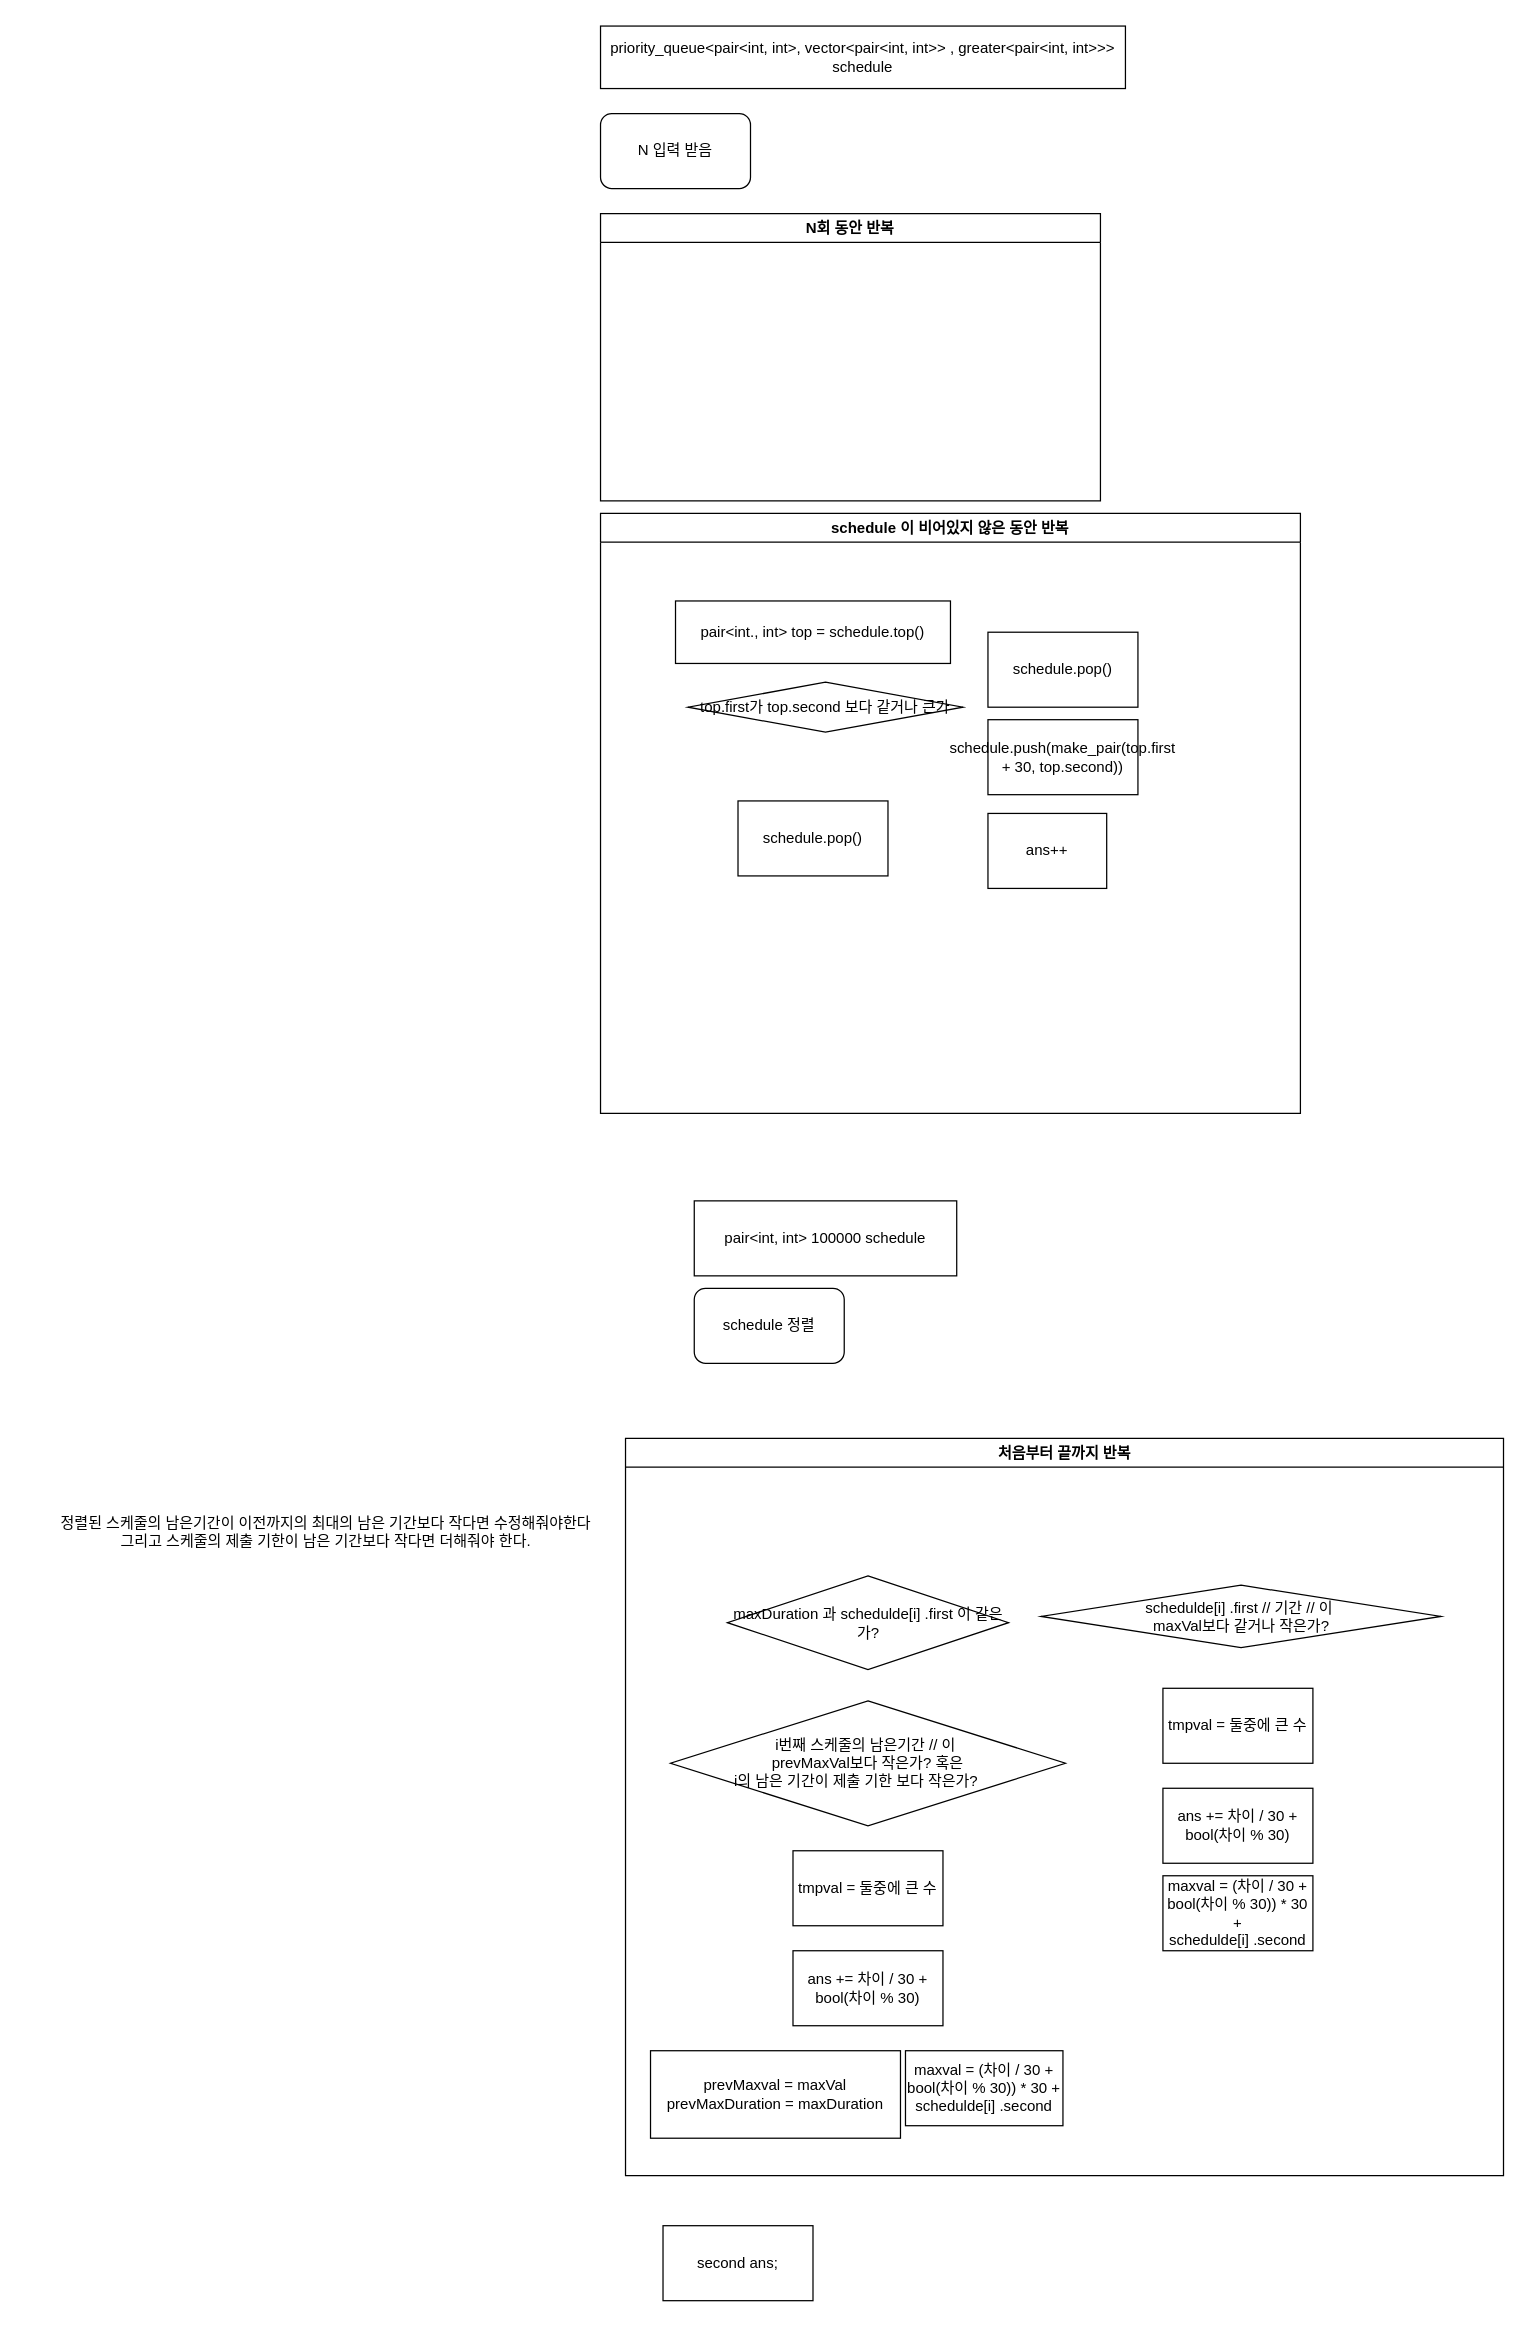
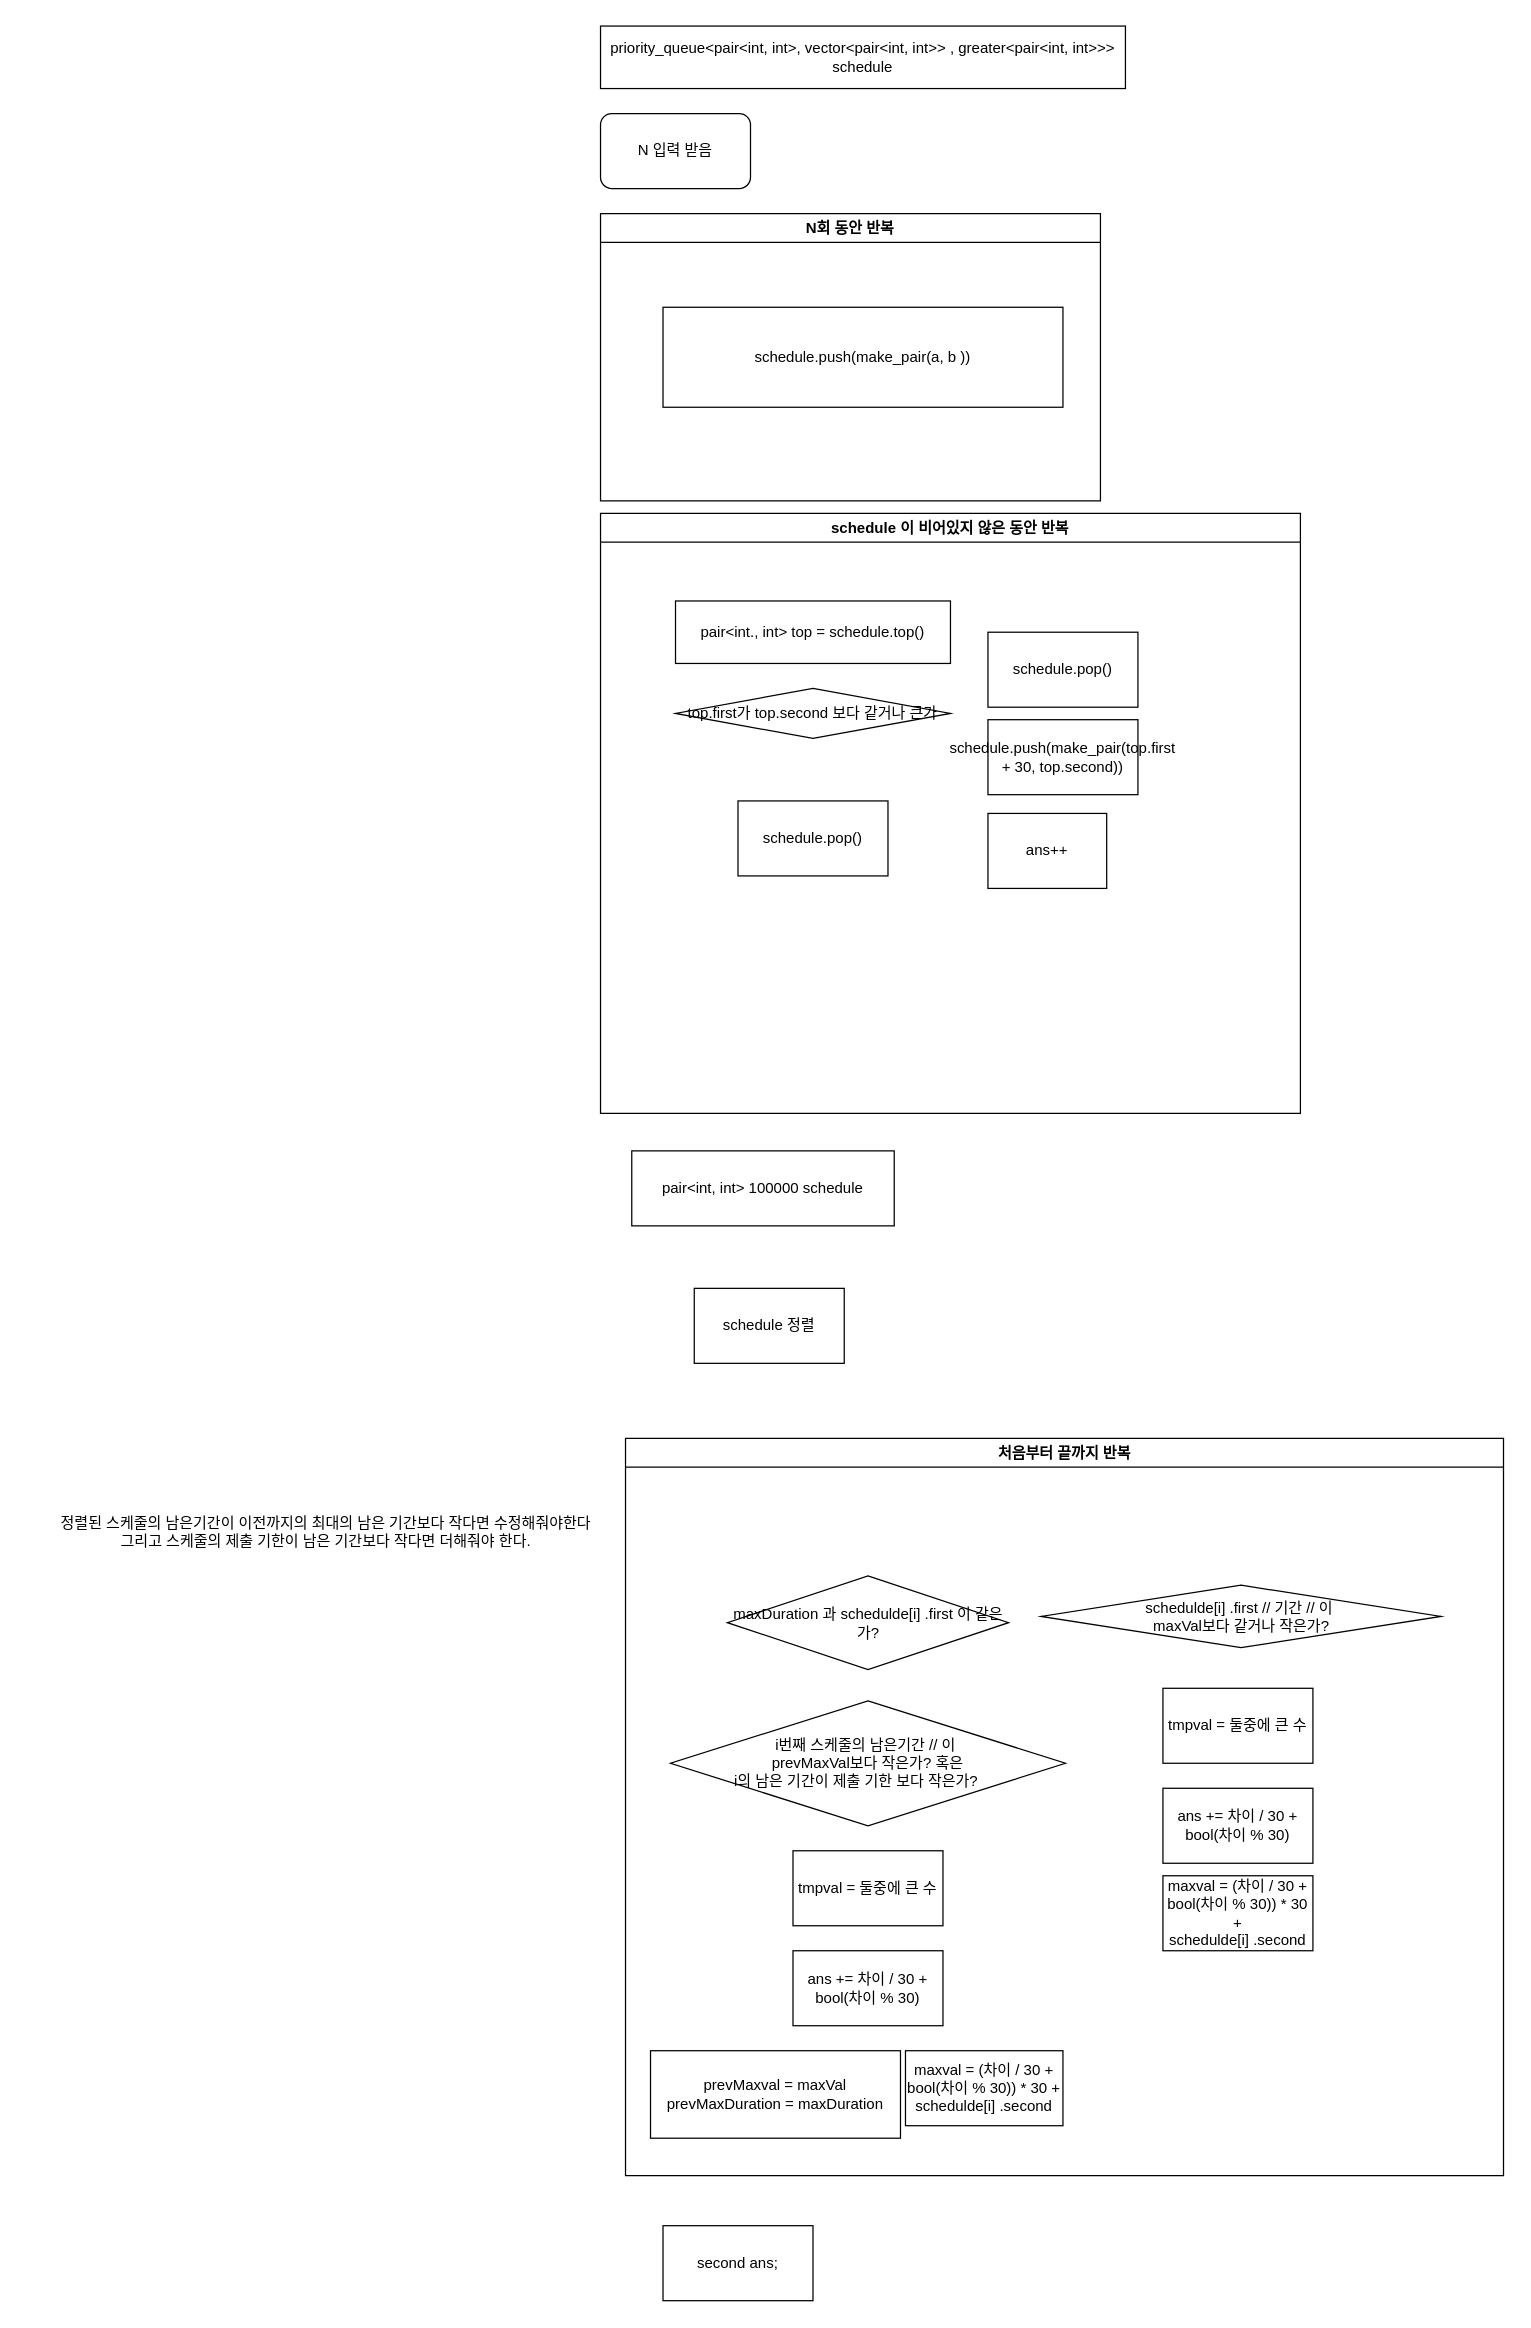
node "schedule.push(make_pair(a, b ))": added
node "top.first가 top.second 보다 같거나 큰가": moved (826, 707) -> (813, 713)
node "pair<int, int> 100000 schedule": moved (826, 1238) -> (763, 1188)
node "schedule 정렬": shape rounded rectangle -> rectangle
